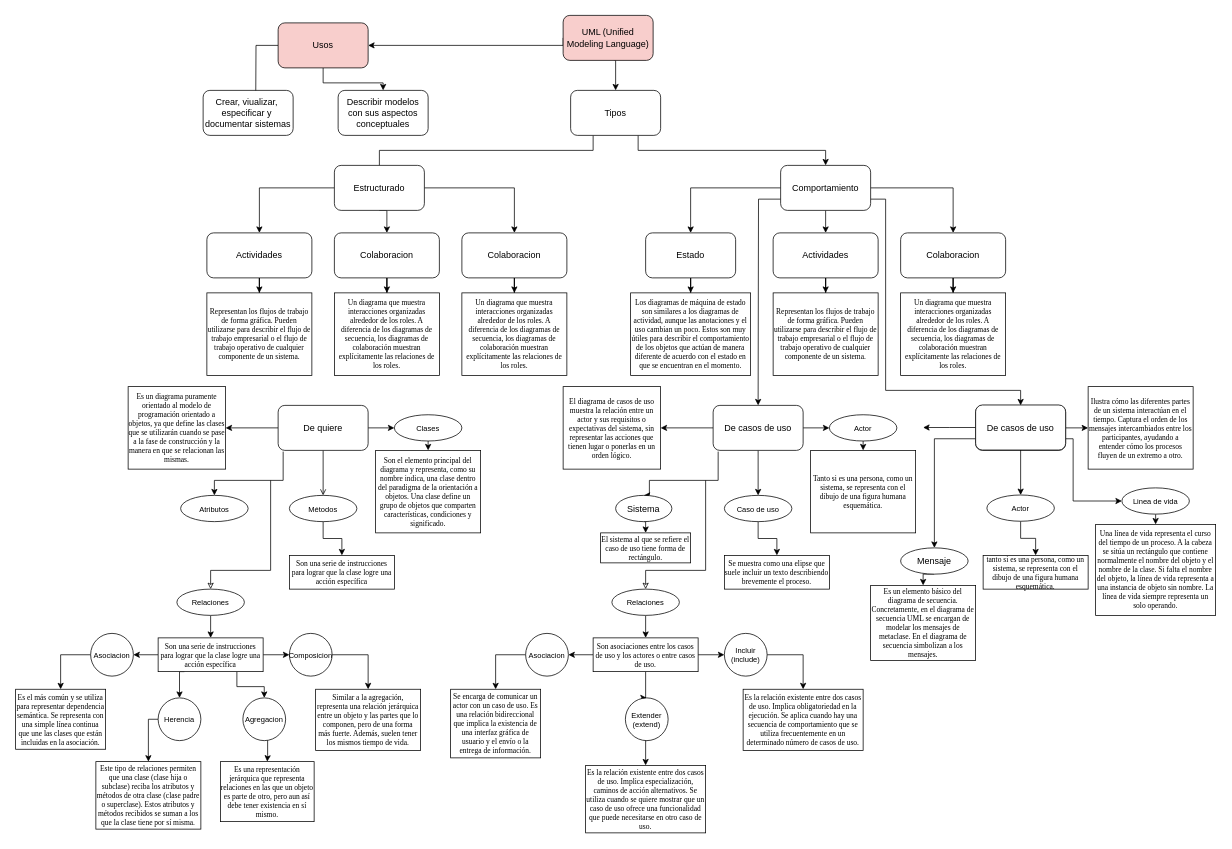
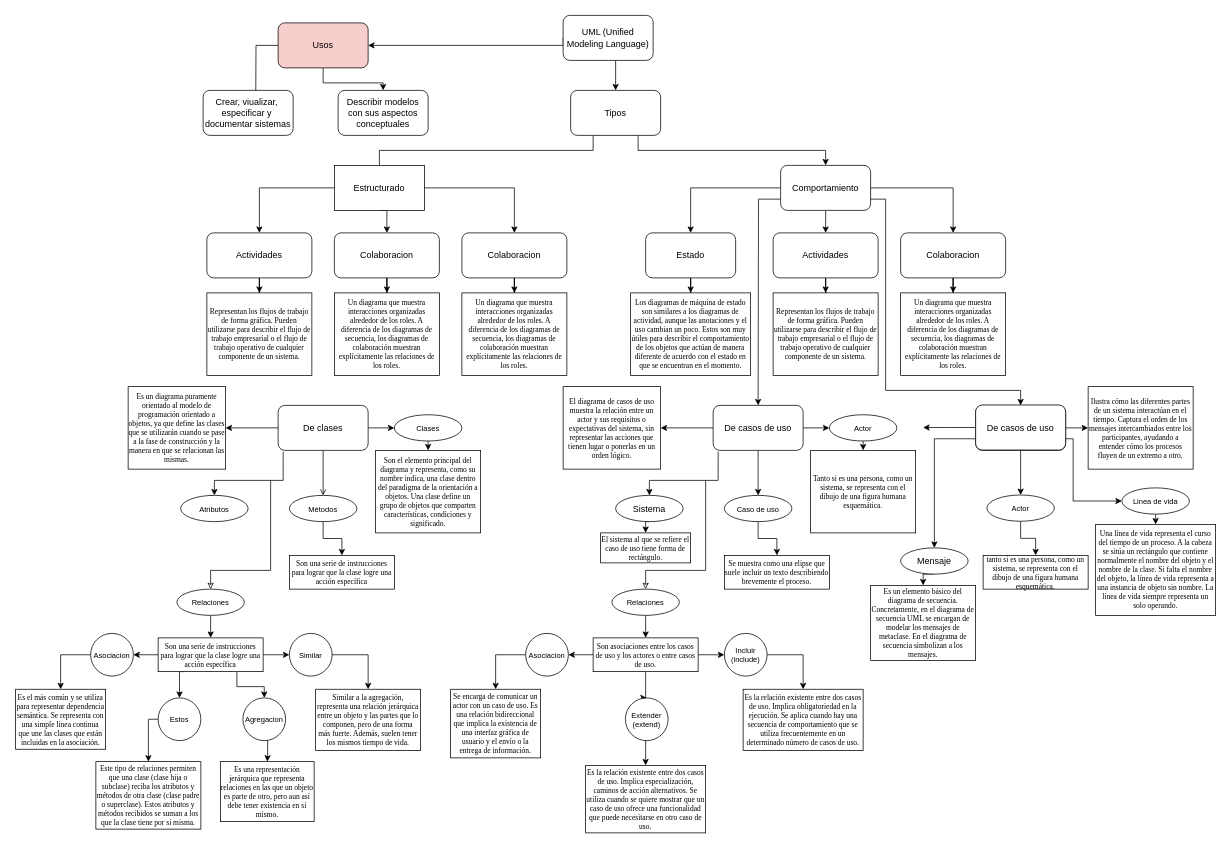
node "UML (Unified Modeling Language)": fillcolor #f8cecc -> #ffffff
node "Estructurado": shape rounded rectangle -> rectangle
node "De quiere": label "De quiere" -> "De clases"
node "Sistema": size 56x26 -> 68x26
node "Composicion": label "Composicion" -> "Similar"
node "Herencia": label "Herencia" -> "Estos"
